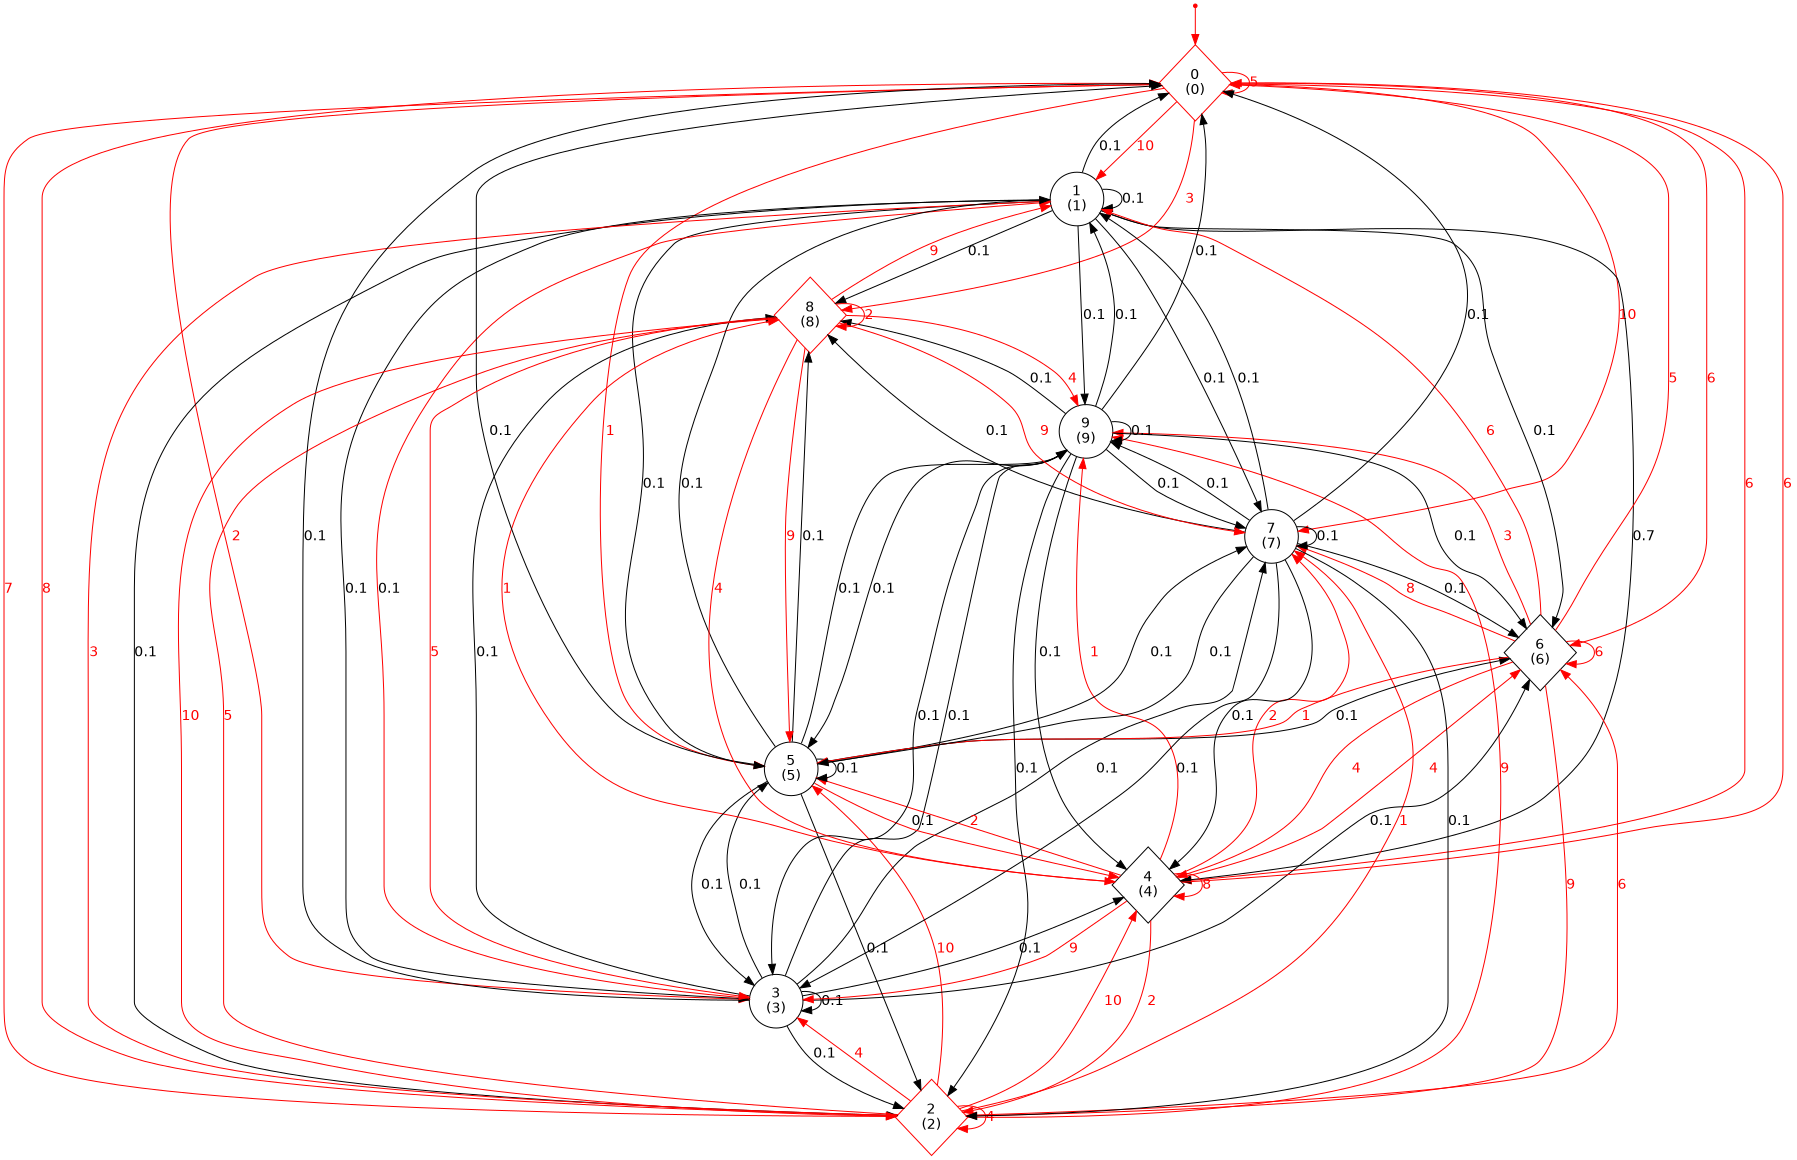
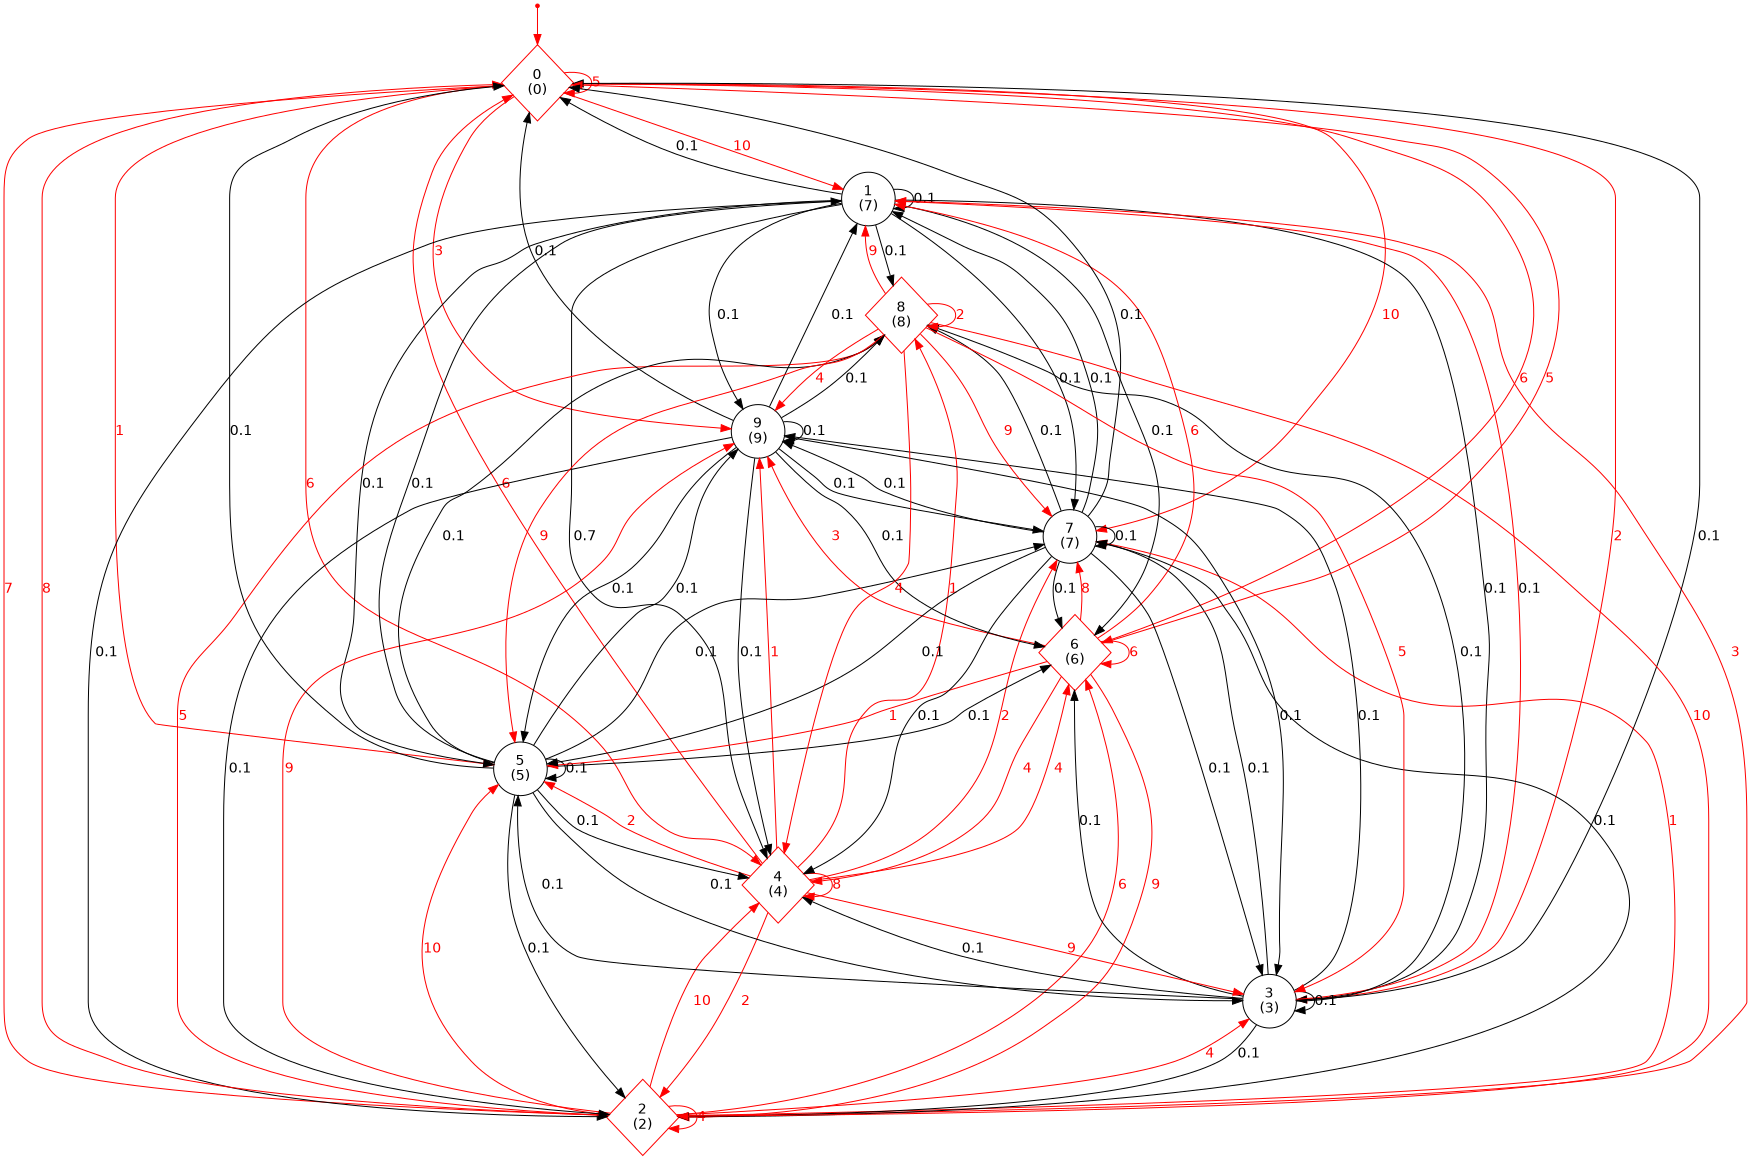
node "1 (1)": label "1 (1)" -> "1 (7)"
edge "0 (0)" -> "8 (8)": now "0 (0)" -> "9 (9)"
node "6 (6)": color black -> red
edge "5 (5)" -> "4 (4)": color red -> black
node "4 (4)": color black -> red
